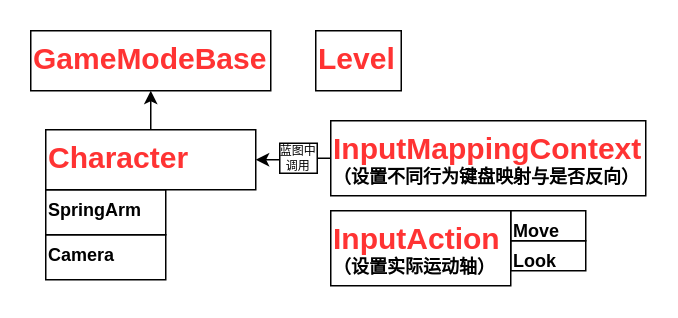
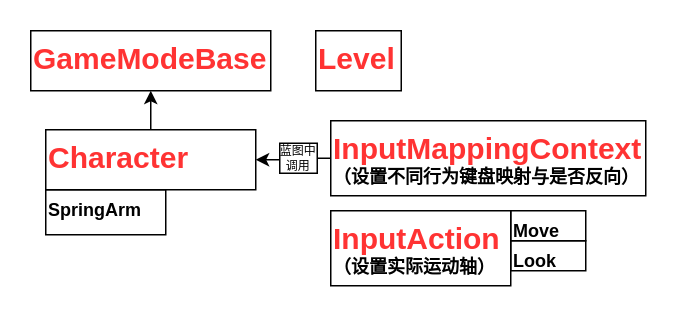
node "Camera": removed
